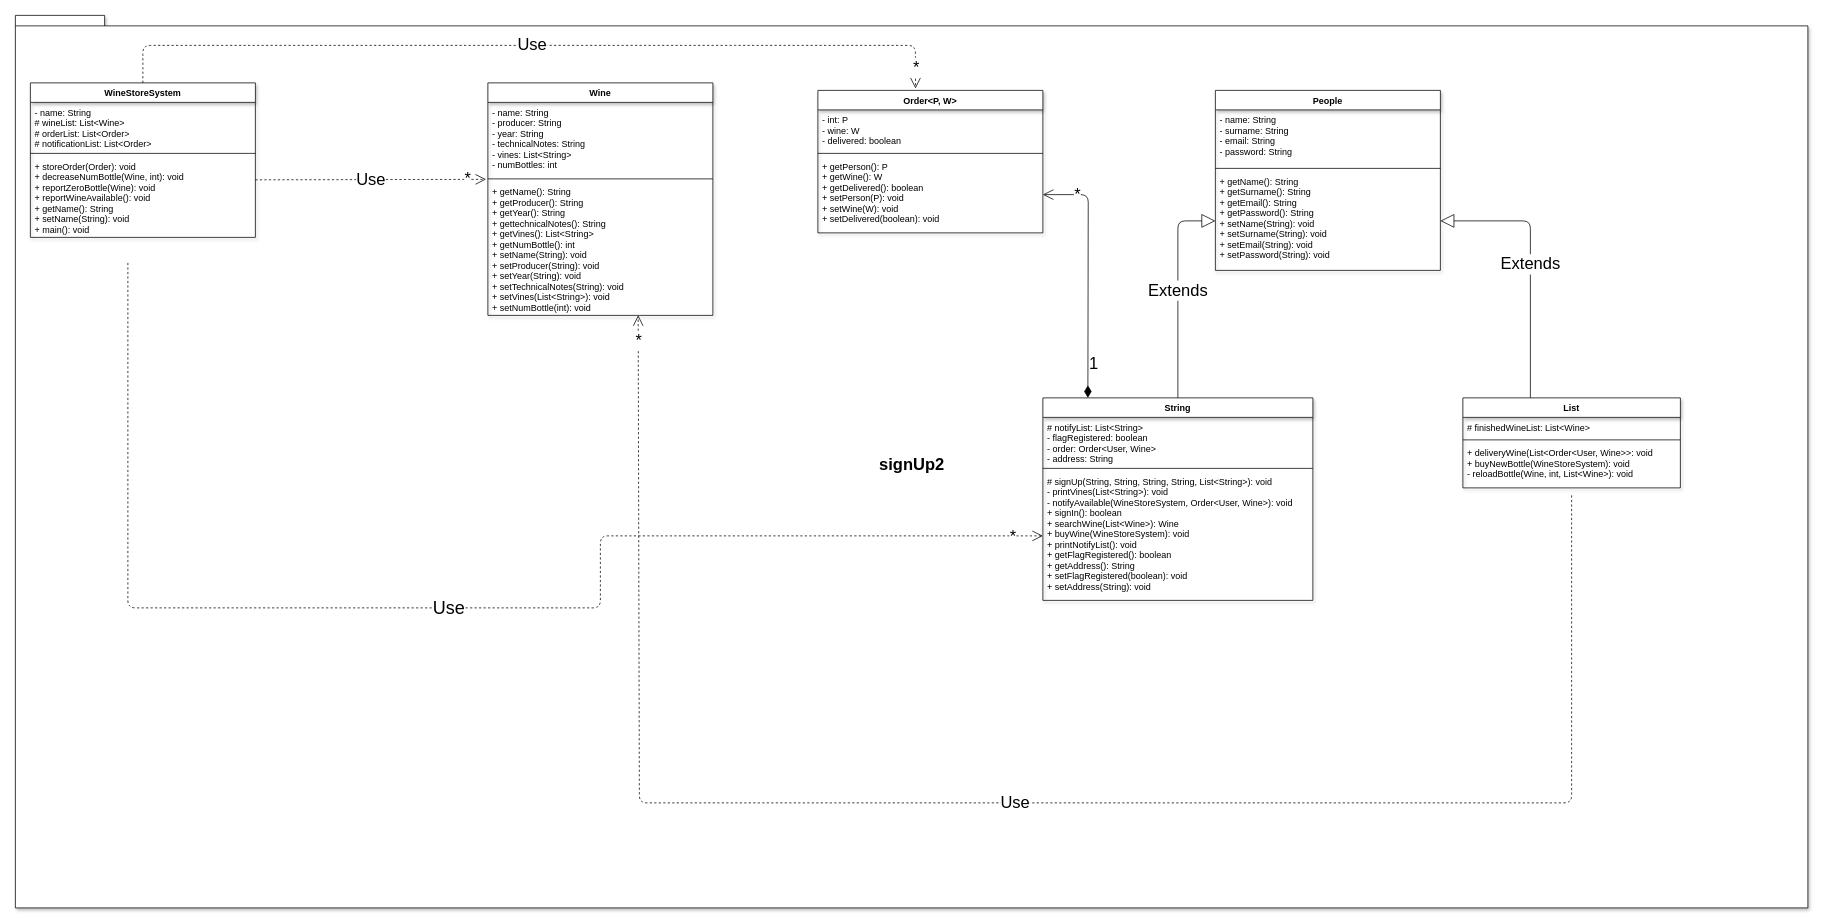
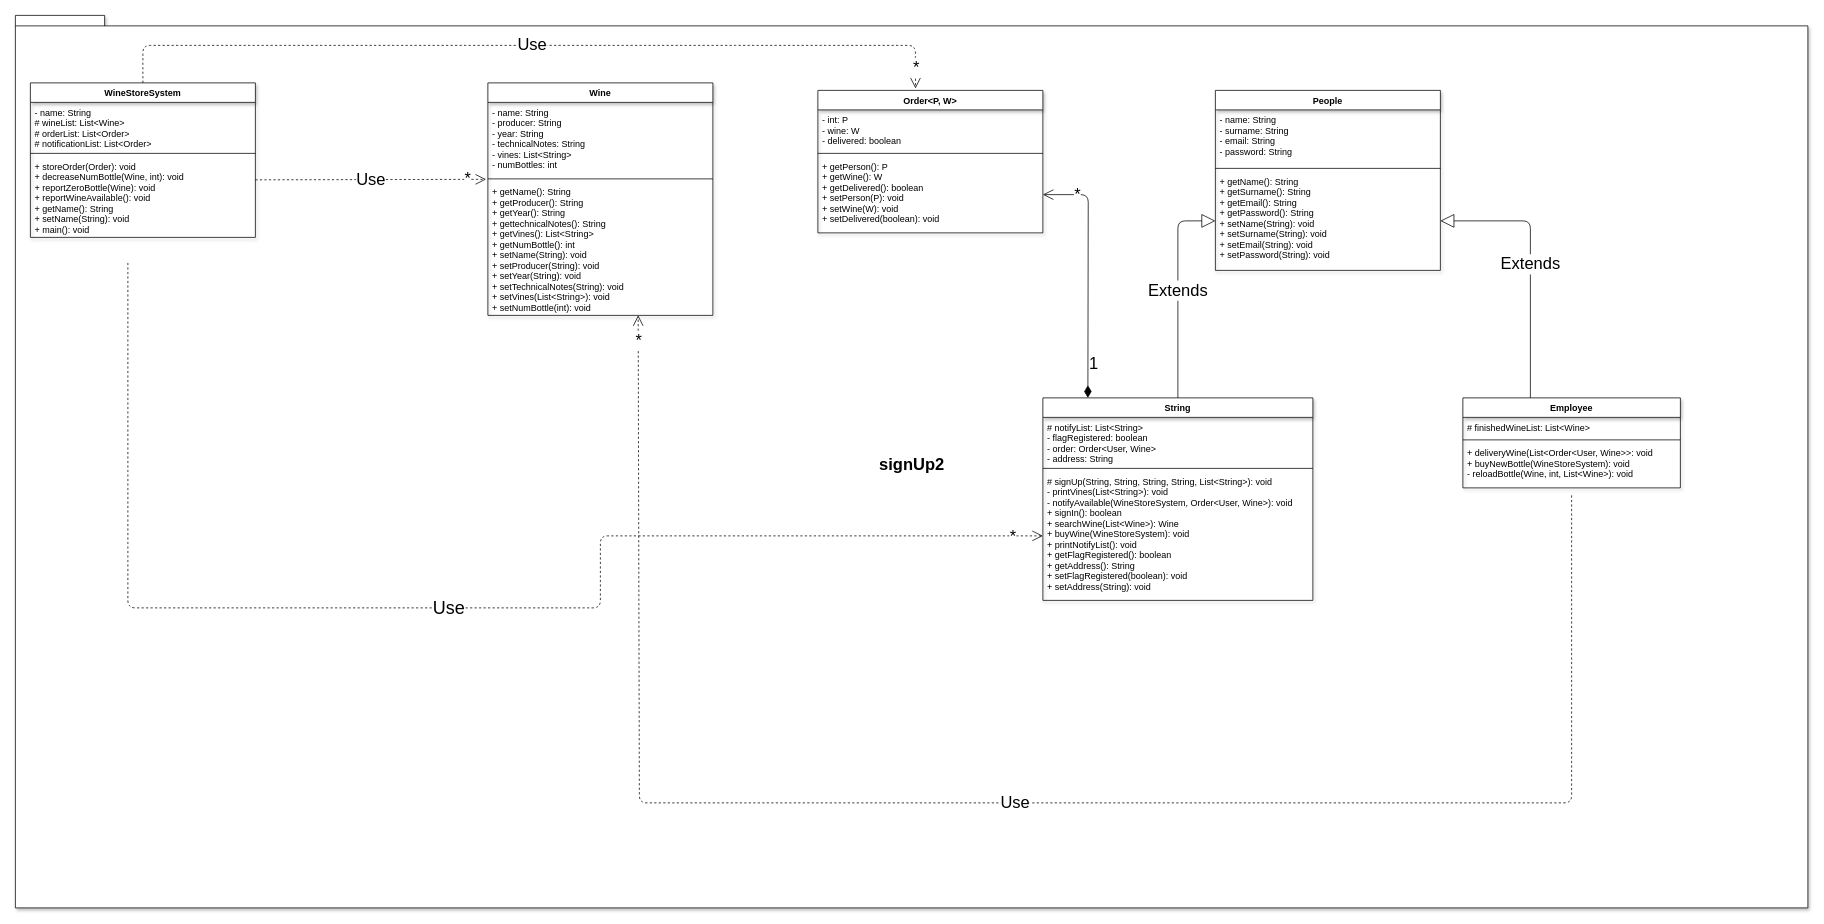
node "List": label "List" -> "Employee"
